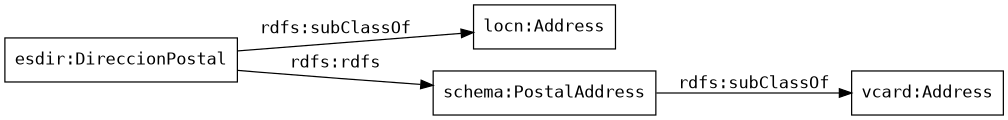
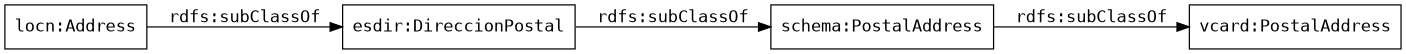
edge "esdir:DireccionPostal" -> "locn:Address": reversed
edge "esdir:DireccionPostal" -> "schema:PostalAddress": label "rdfs:rdfs" -> "rdfs:subClassOf"
node "vcard:Address": label "vcard:Address" -> "vcard:PostalAddress"
